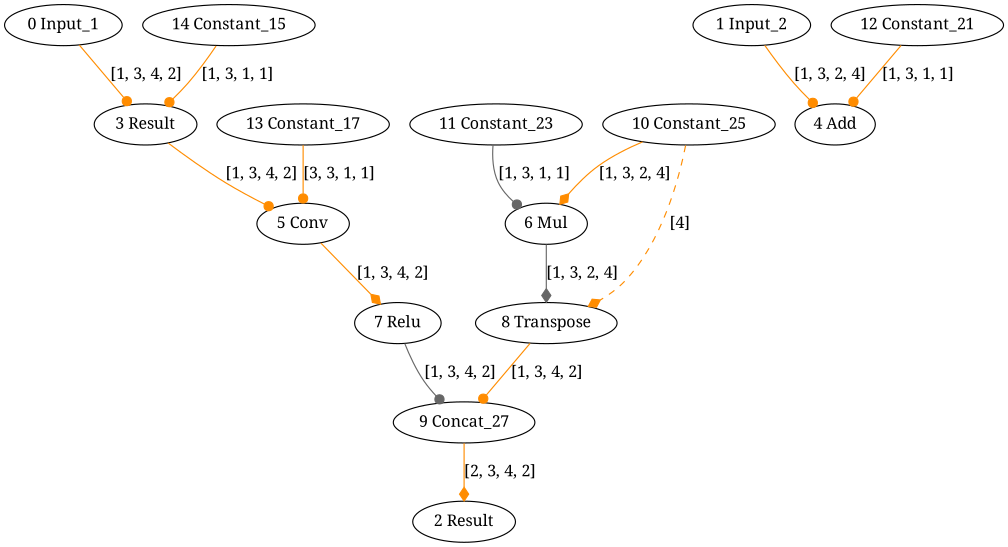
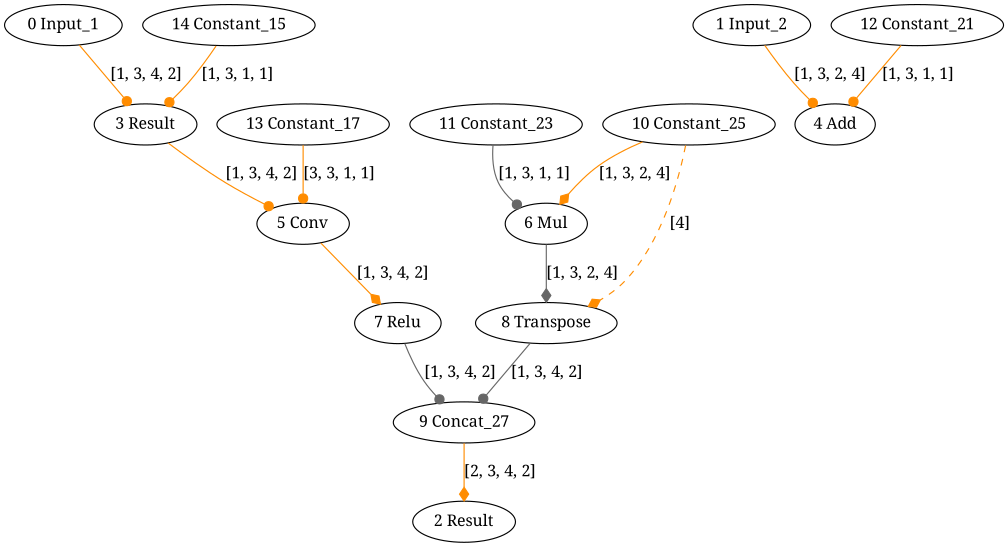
edge "8 Transpose" -> "9 Concat_27": color darkorange -> gray40
